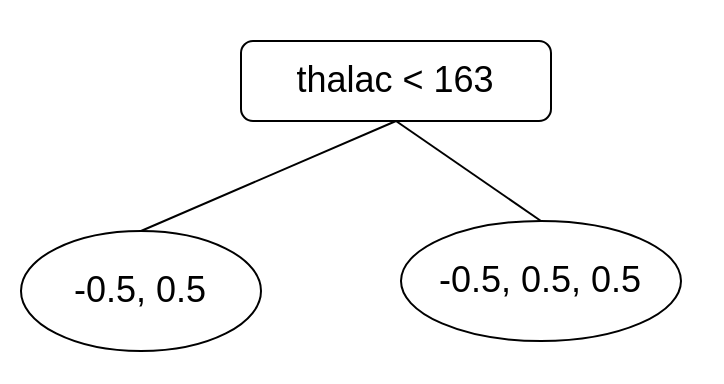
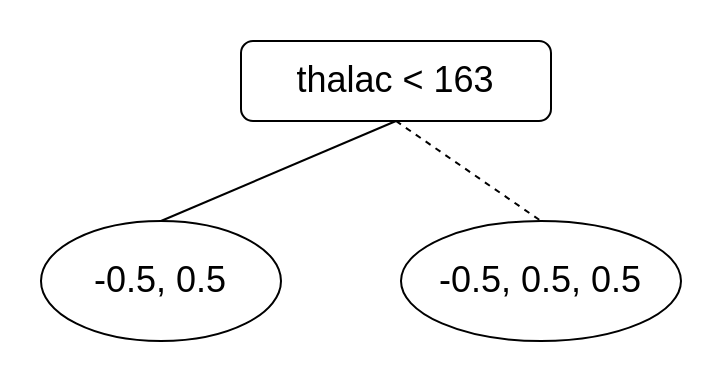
edge "thalac < 163" -- "-0.5, 0.5, 0.5": style solid -> dashed
node "-0.5, 0.5": moved (141, 291) -> (161, 281)
